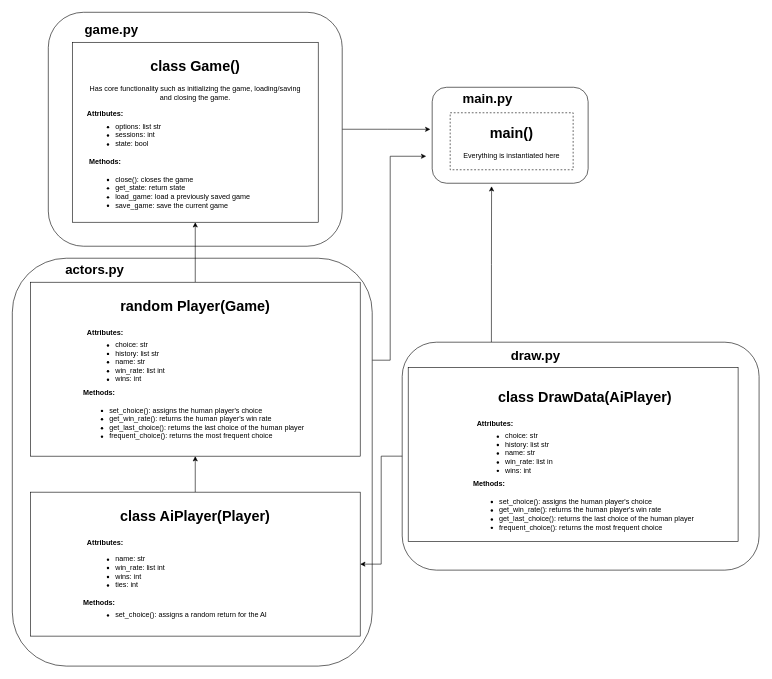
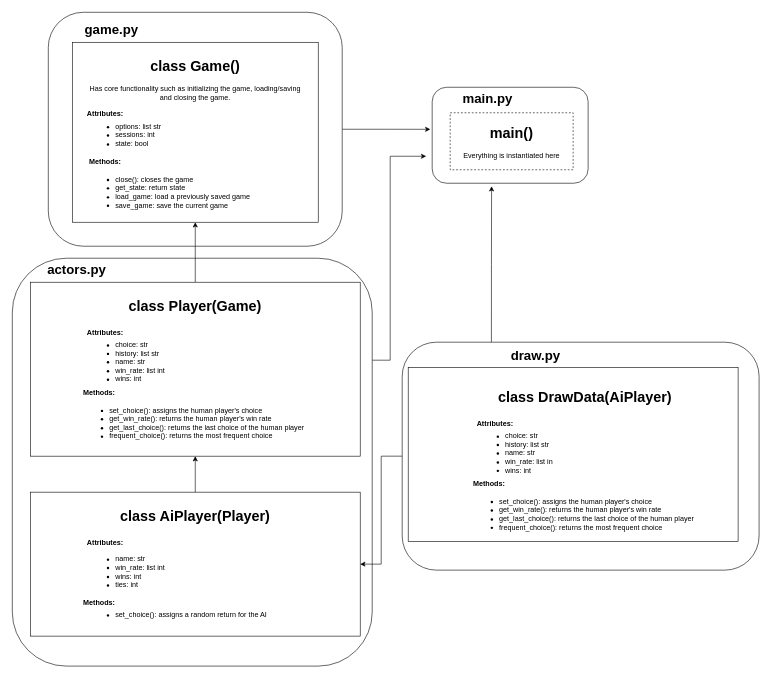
node "actors.py": moved (95, 270) -> (77, 270)
node "random Player(Game)": label "random Player(Game)" -> "class Player(Game)"
